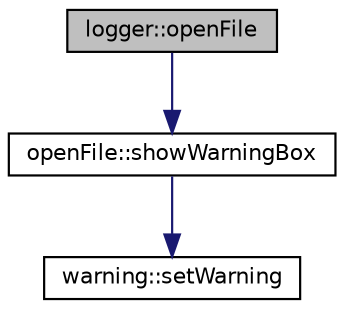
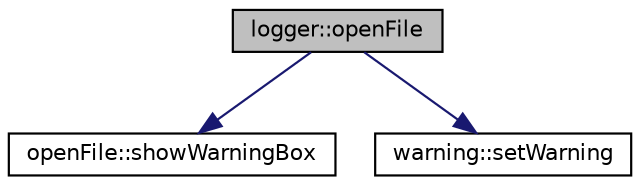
edge "openFile::showWarningBox" -> "warning::setWarning": now "logger::openFile" -> "warning::setWarning"
